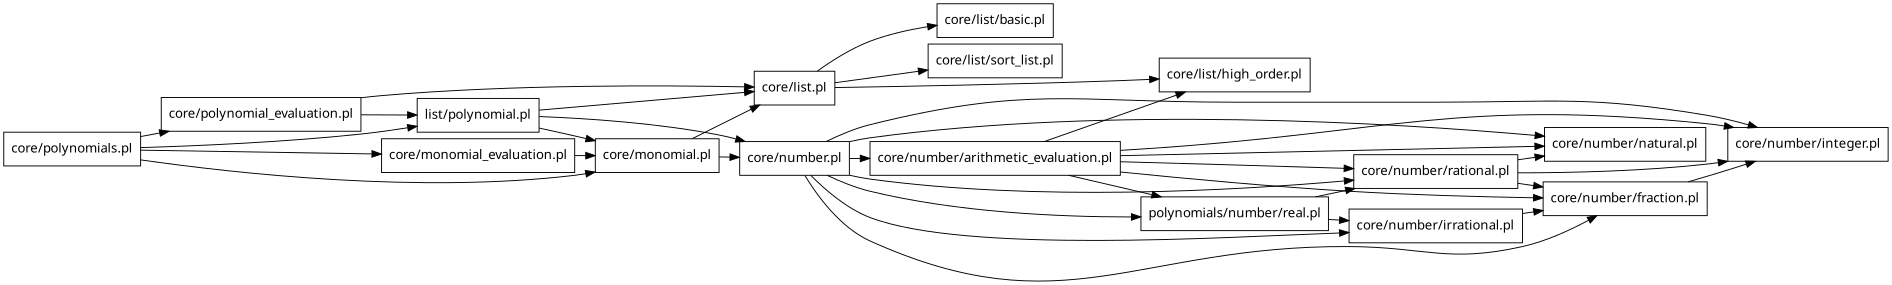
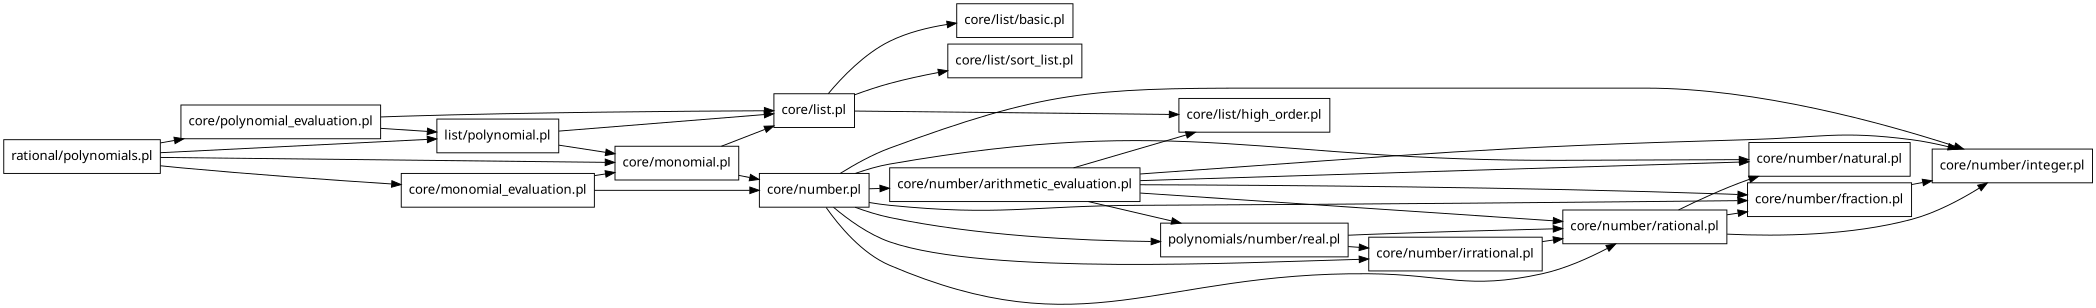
edge "list/polynomial.pl" -> "core/number.pl": now "core/monomial_evaluation.pl" -> "core/number.pl"
node "core/polynomials.pl": label "core/polynomials.pl" -> "rational/polynomials.pl"
edge "core/number/irrational.pl" -> "core/number/fraction.pl": now "core/number/irrational.pl" -> "core/number/rational.pl"
